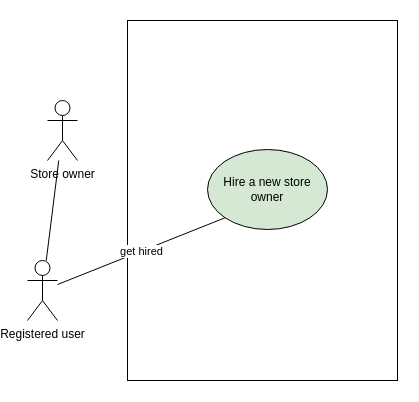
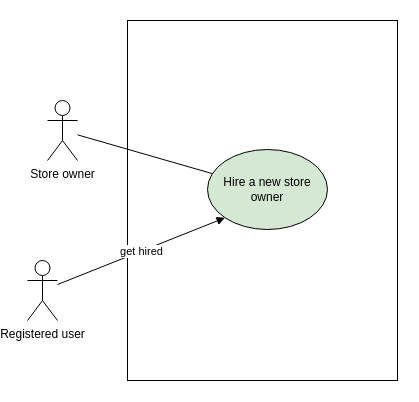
edge "Store owner" -- "Registered user": now "Store owner" -- "Hire a new store owner"
edge "Hire a new store owner" -- "Registered user": arrowhead none -> block
